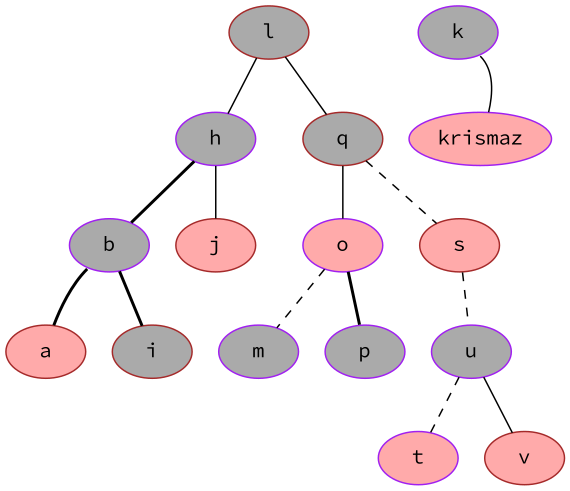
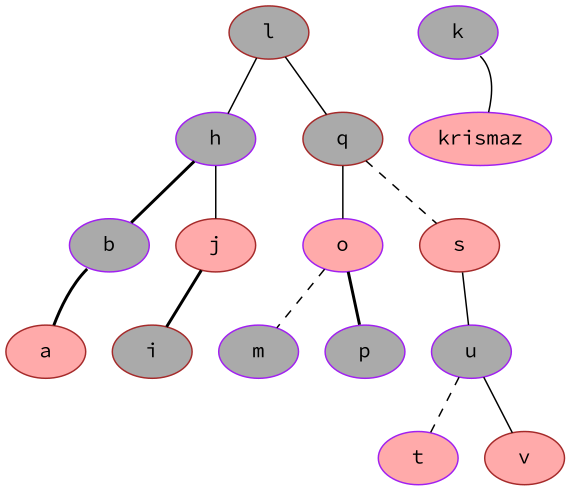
edge "b" -- "i": now "j" -- "i"
edge "s" -- "u": style dashed -> solid
